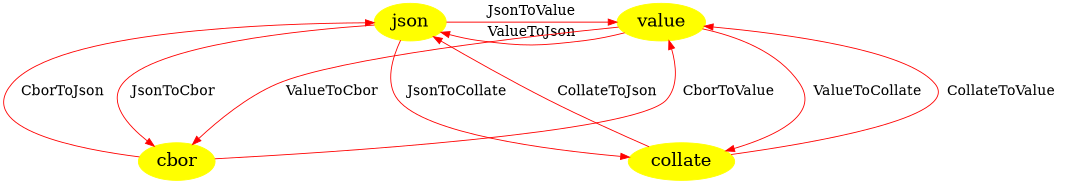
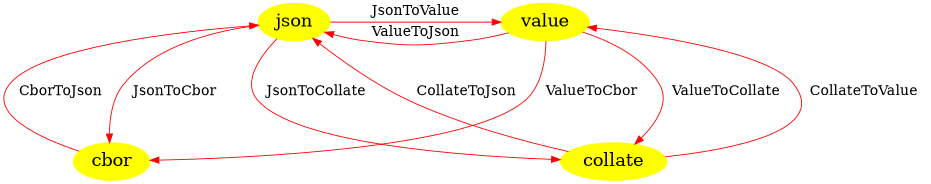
edge "cbor" -> "value": removed, label "CborToValue"
